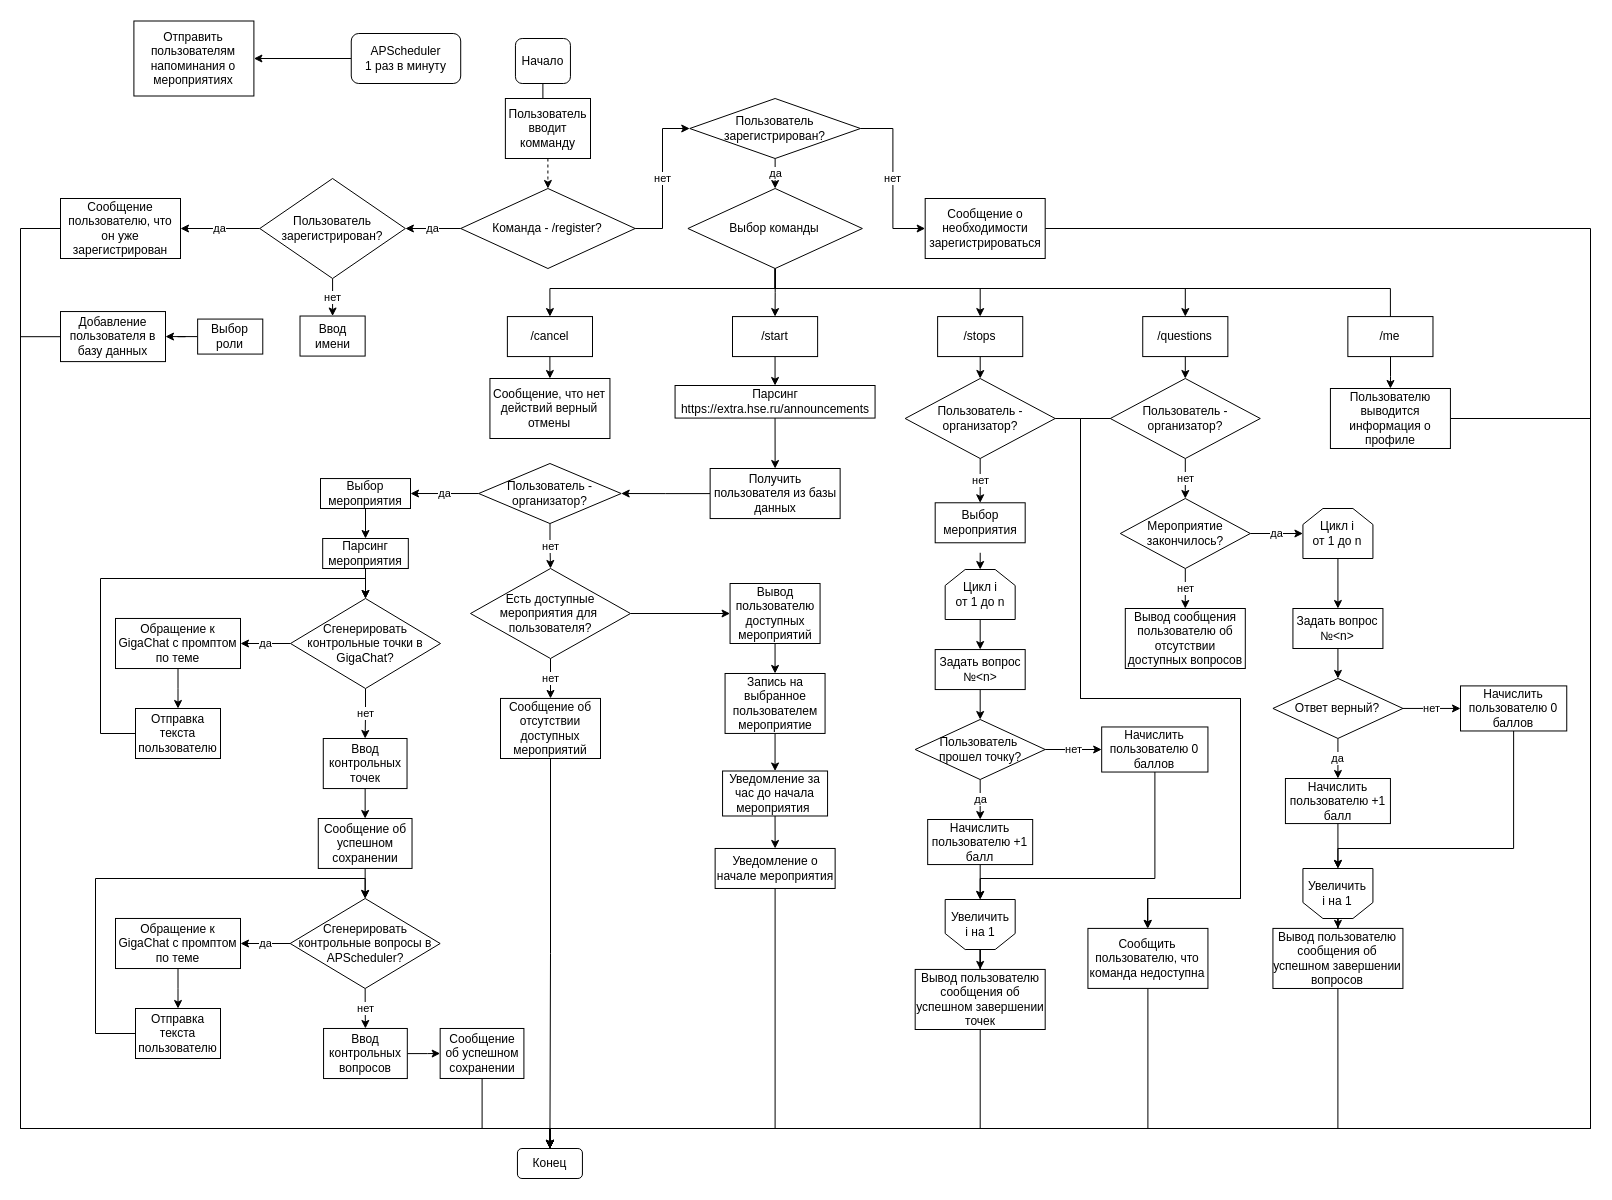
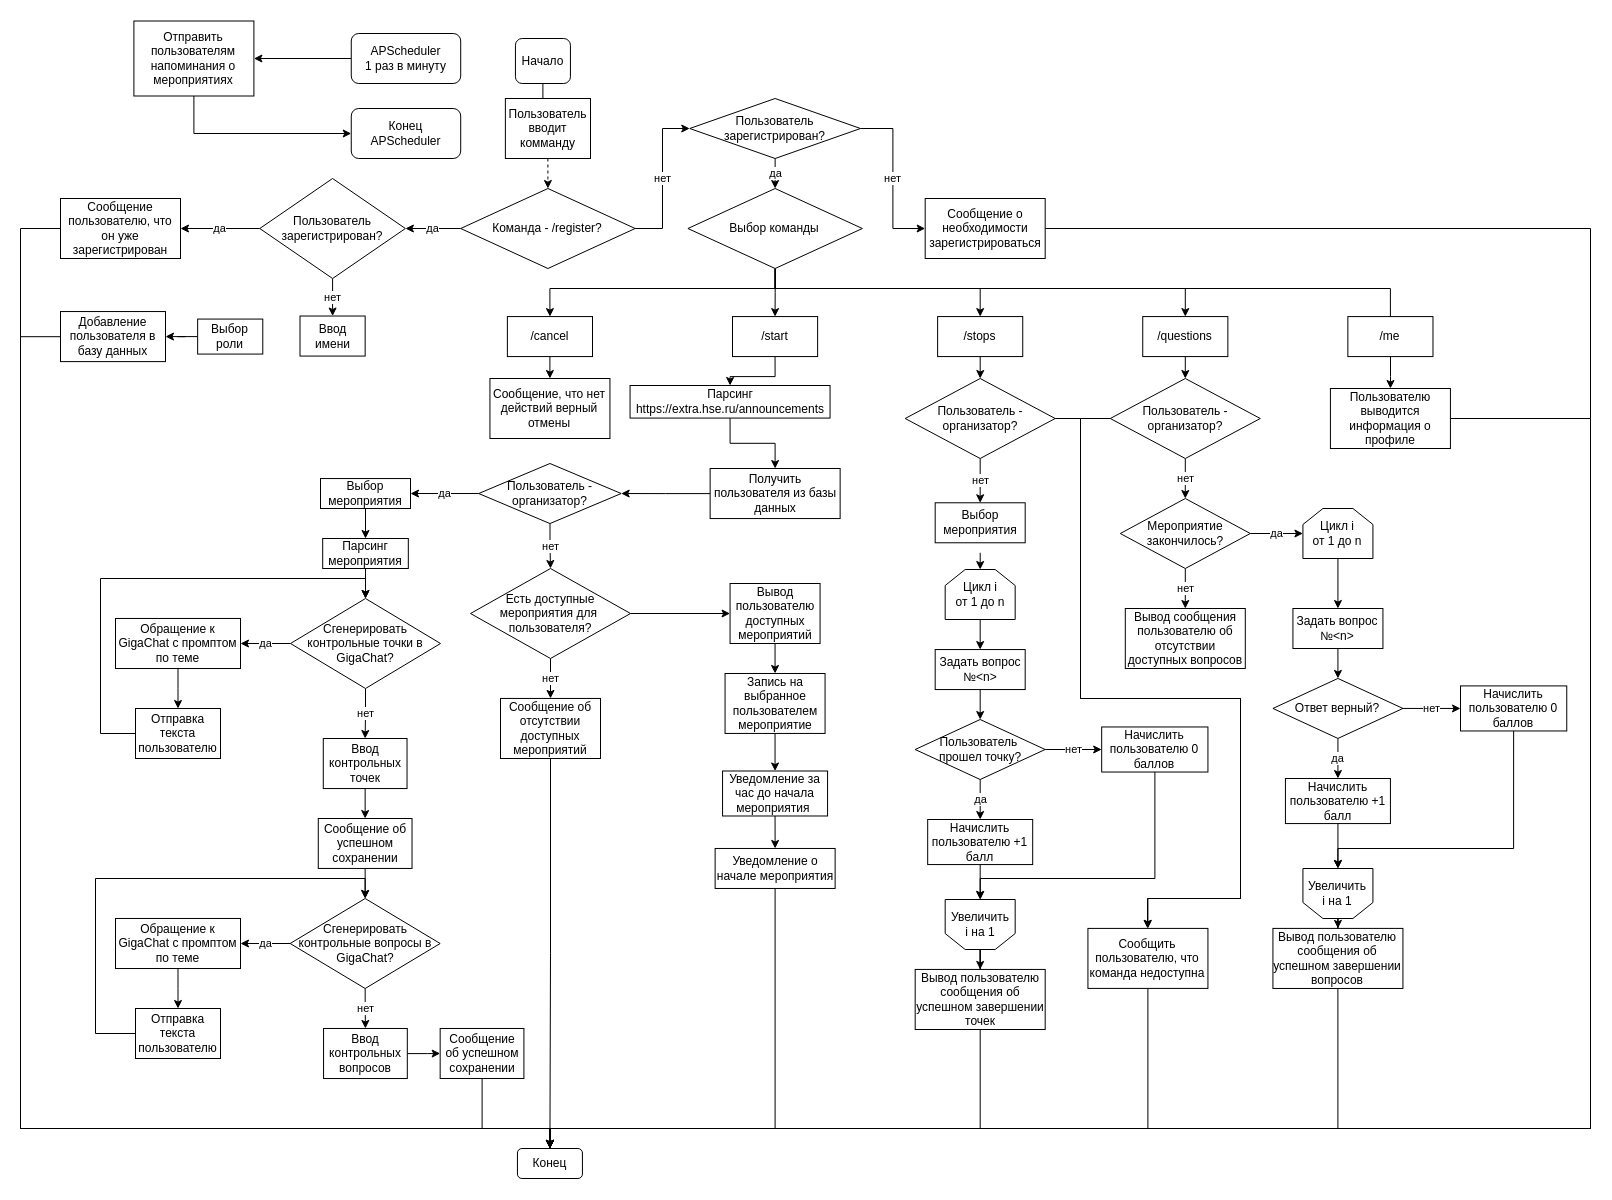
edge "Отправить пользователям напоминания о мероприятиях" -> "Конец APScheduler": added
node "Конец APScheduler": added
node "Парсинг https://extra.hse.ru/announcements": moved (775, 402) -> (730, 402)
node "Сгенерировать контрольные вопросы в APScheduler?": label "Сгенерировать контрольные вопросы в APScheduler?" -> "Сгенерировать контрольные вопросы в GigaChat?"
